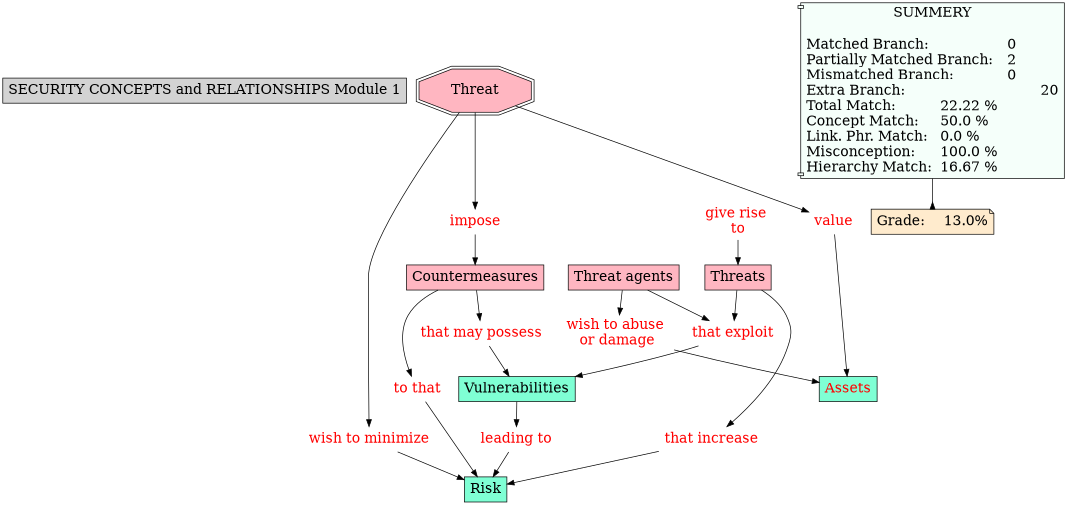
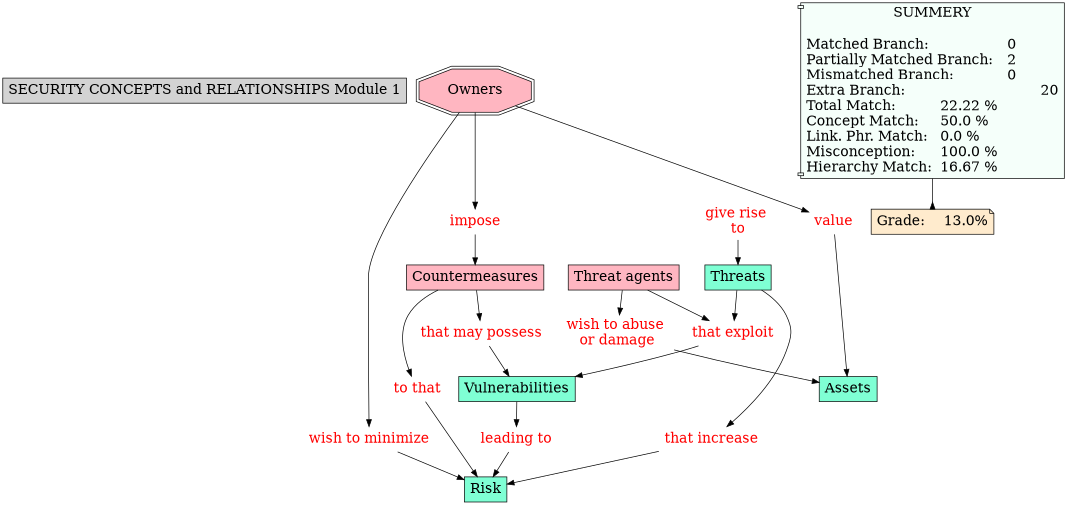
node "Threat": label "Threat" -> "Owners"
node "Threats": fillcolor #ffb6c1 -> aquamarine
node "Assets": fontcolor red -> black
